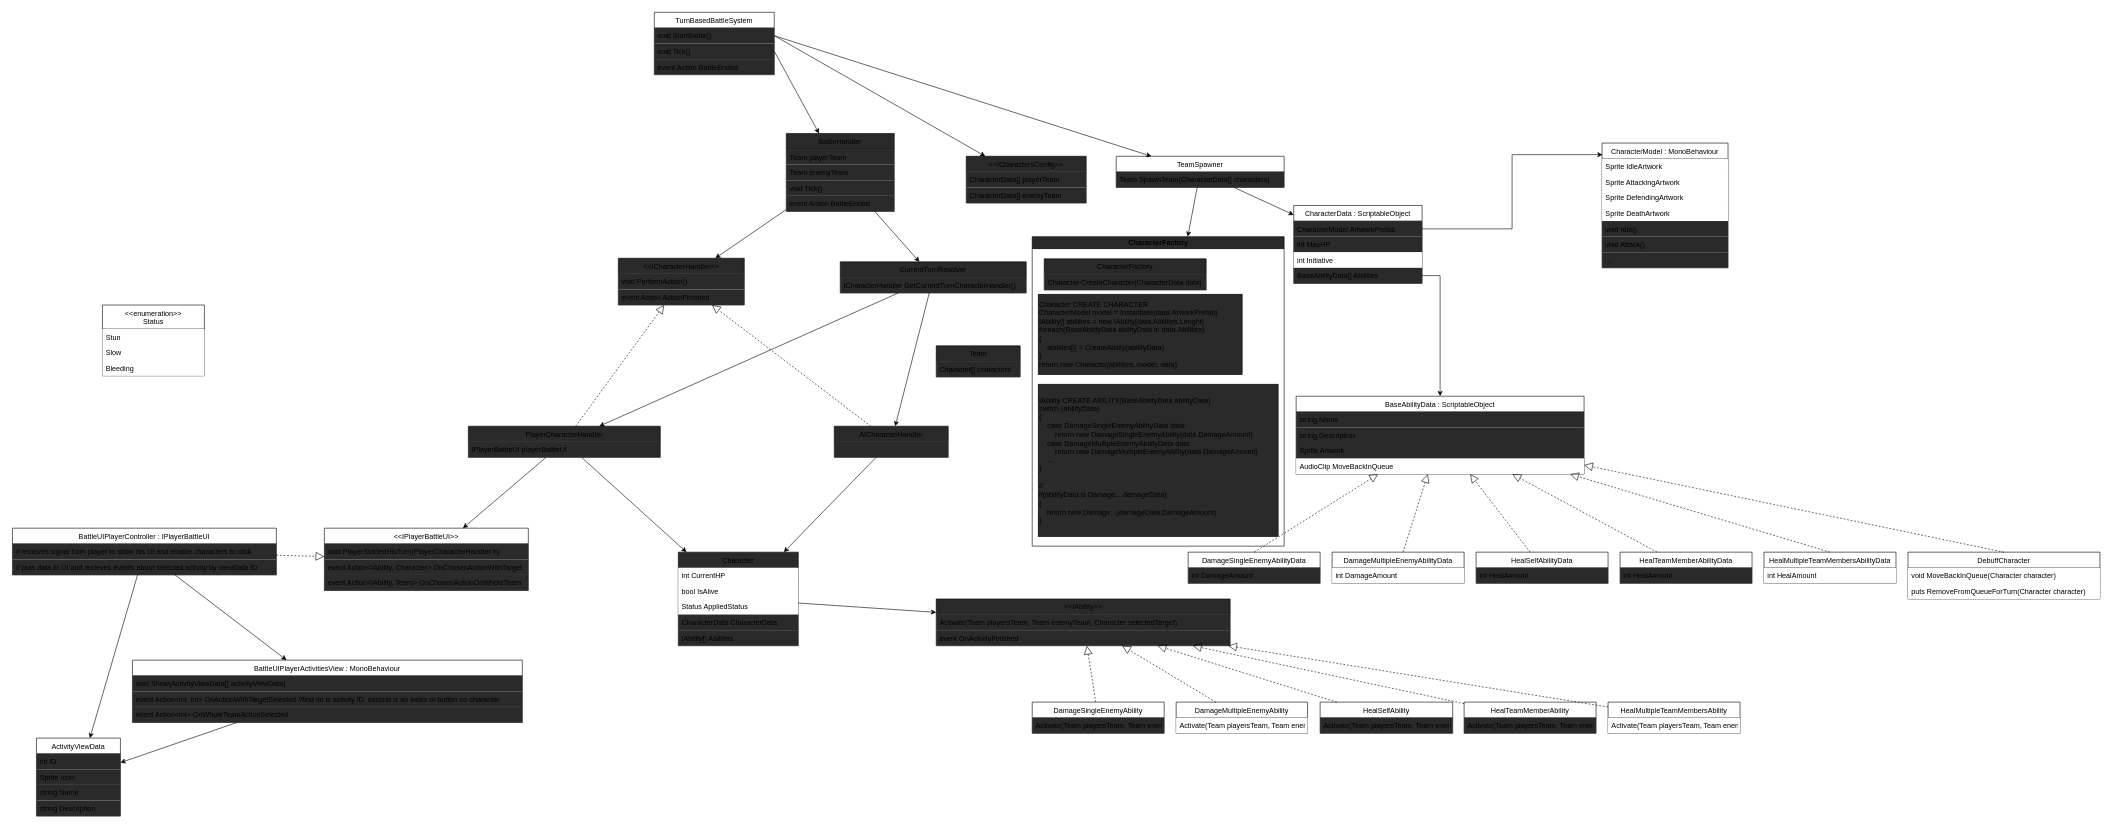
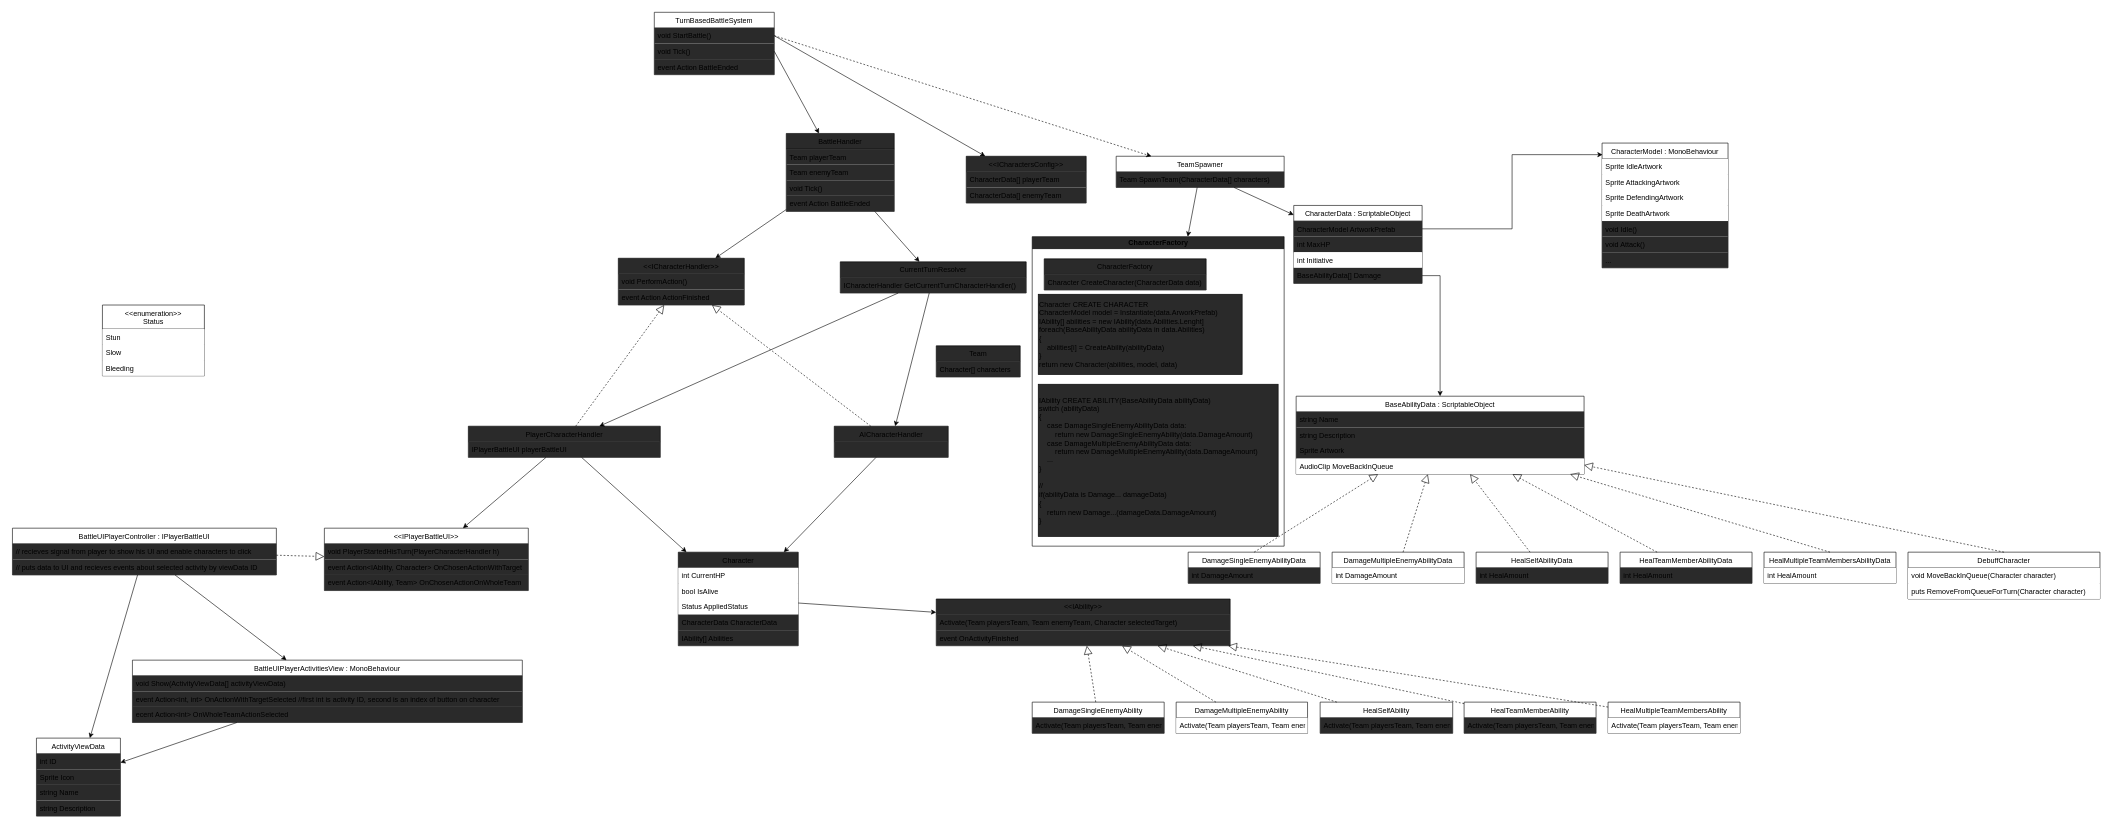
edge "void StartBattle()" -> "TeamSpawner": style solid -> dashed
node "BaseAbilityData[] Abilities": label "BaseAbilityData[] Abilities" -> "BaseAbilityData[] Damage"
